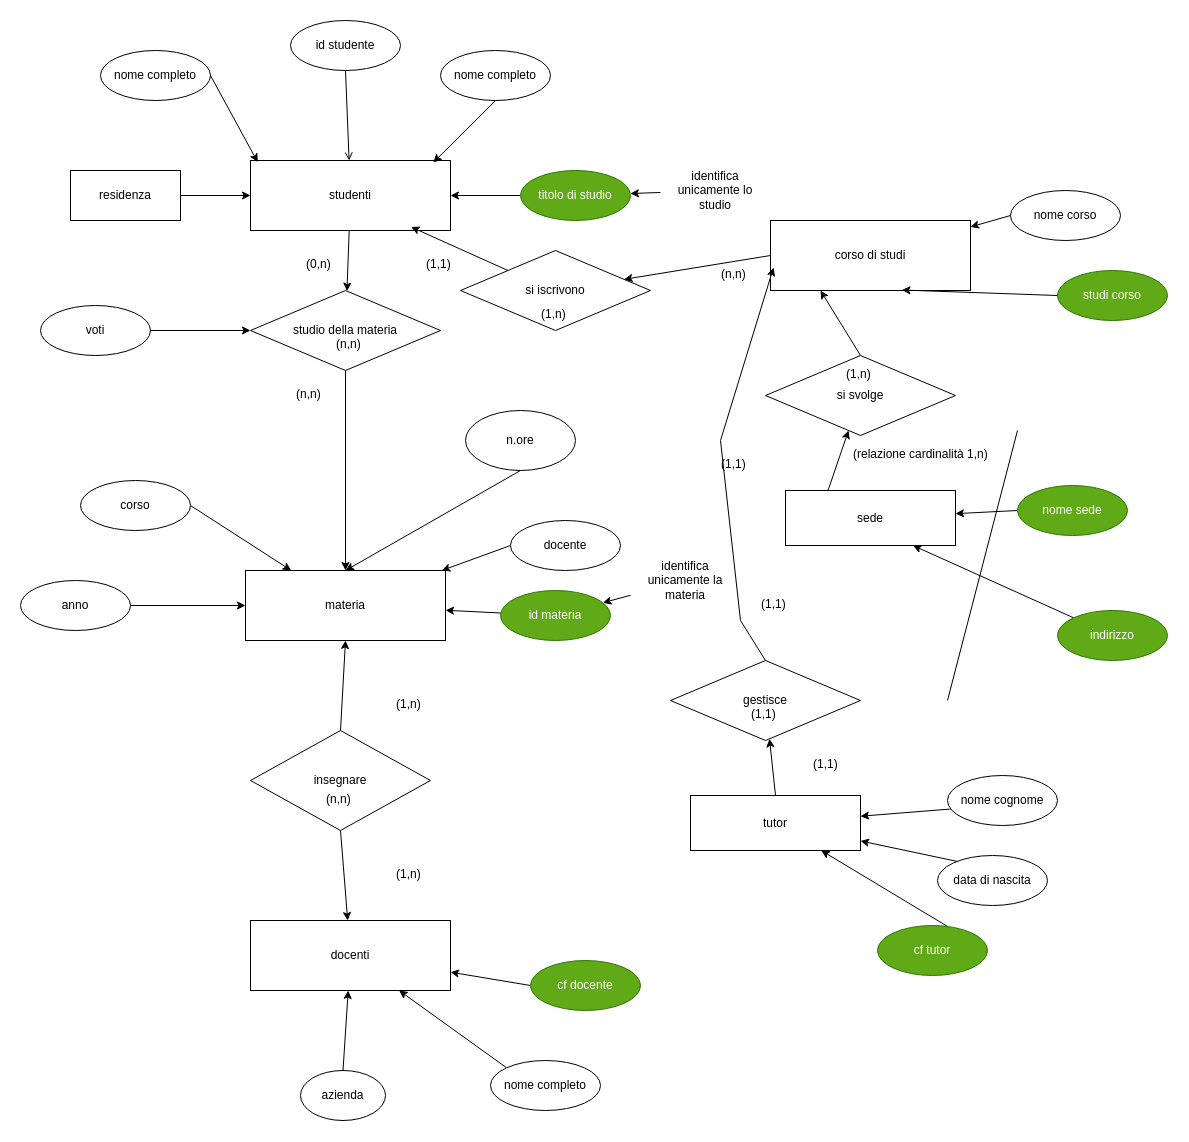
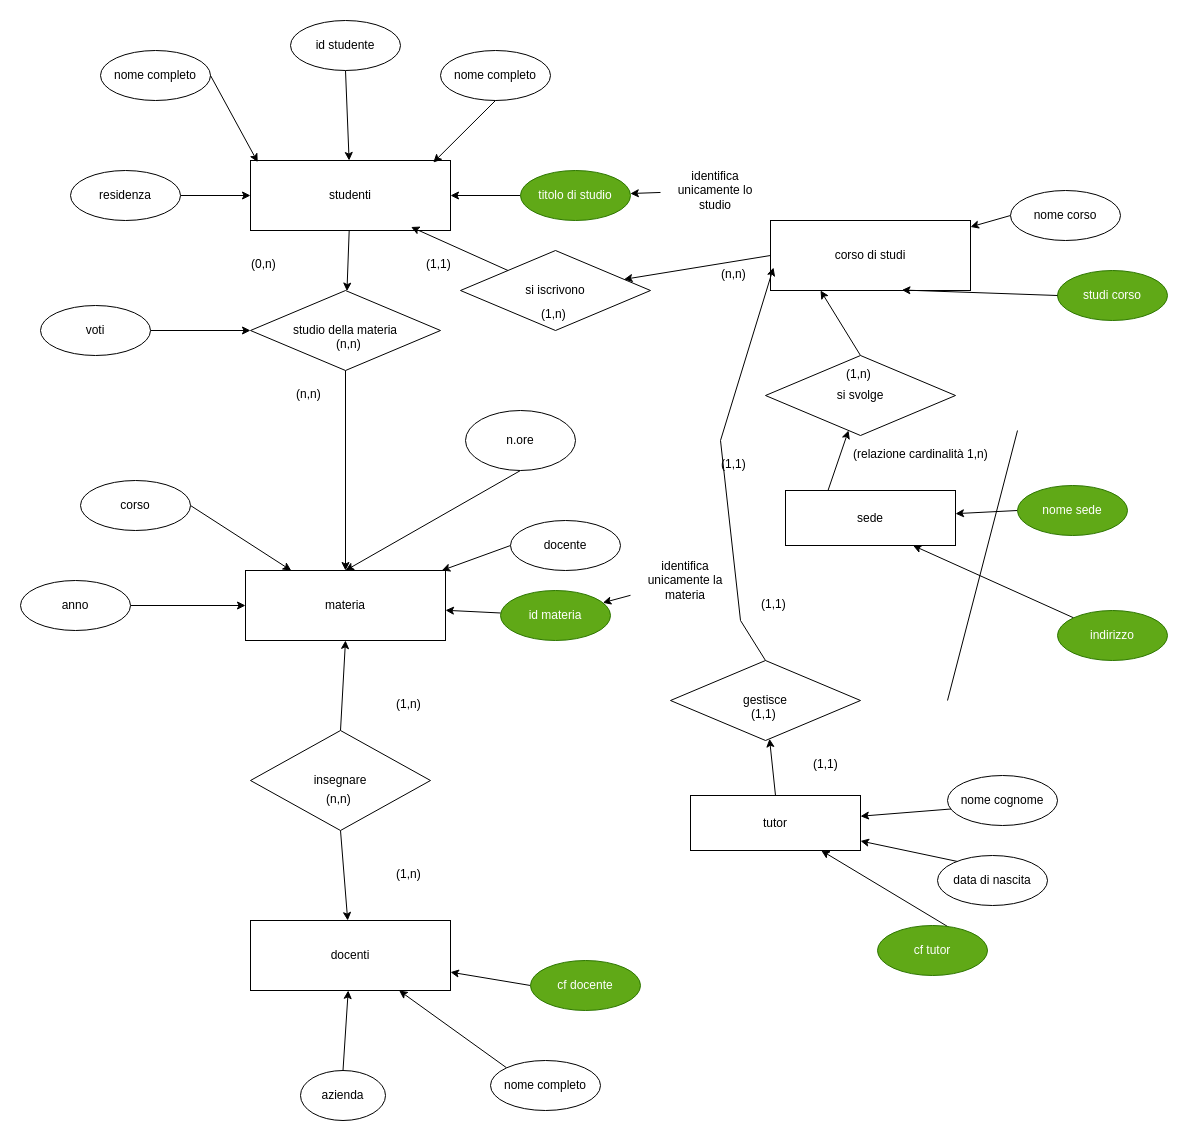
edge "id studente" -> "studenti": arrowhead open -> classic
node "residenza": shape rectangle -> ellipse
node "(0,n)": moved (321, 266) -> (266, 266)
